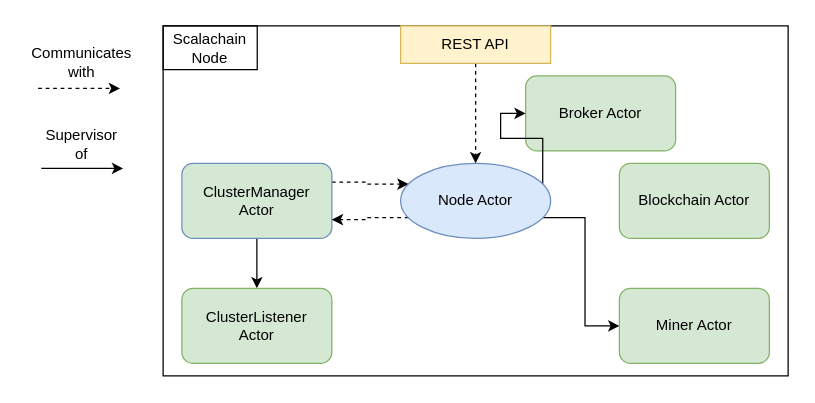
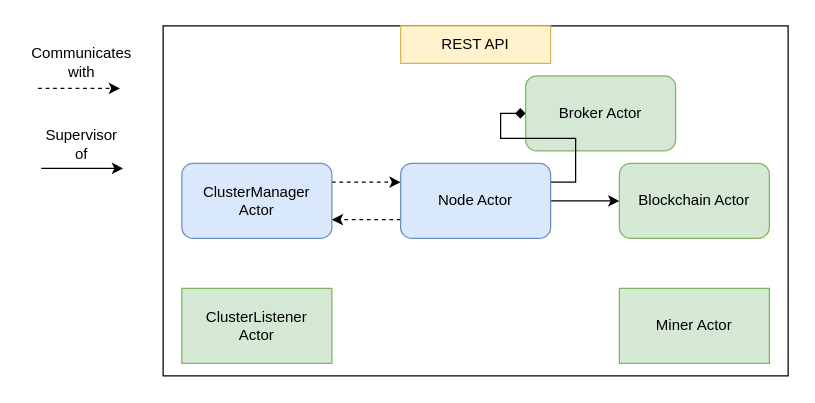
node "Scalachain Node": removed
edge "REST API" -> "Node Actor": removed
edge "Node Actor" -> "Broker Actor": arrowhead classic -> diamond
node "ClusterManager Actor": fillcolor #d5e8d4 -> #dae8fc
node "Node Actor": shape ellipse -> rounded rectangle
edge "Node Actor" -> "Blockchain Actor": added
edge "ClusterManager Actor" -> "ClusterListener Actor": removed
edge "Node Actor" -> "Miner Actor": removed
node "ClusterListener Actor": shape rounded rectangle -> rectangle
node "Miner Actor": shape rounded rectangle -> rectangle
